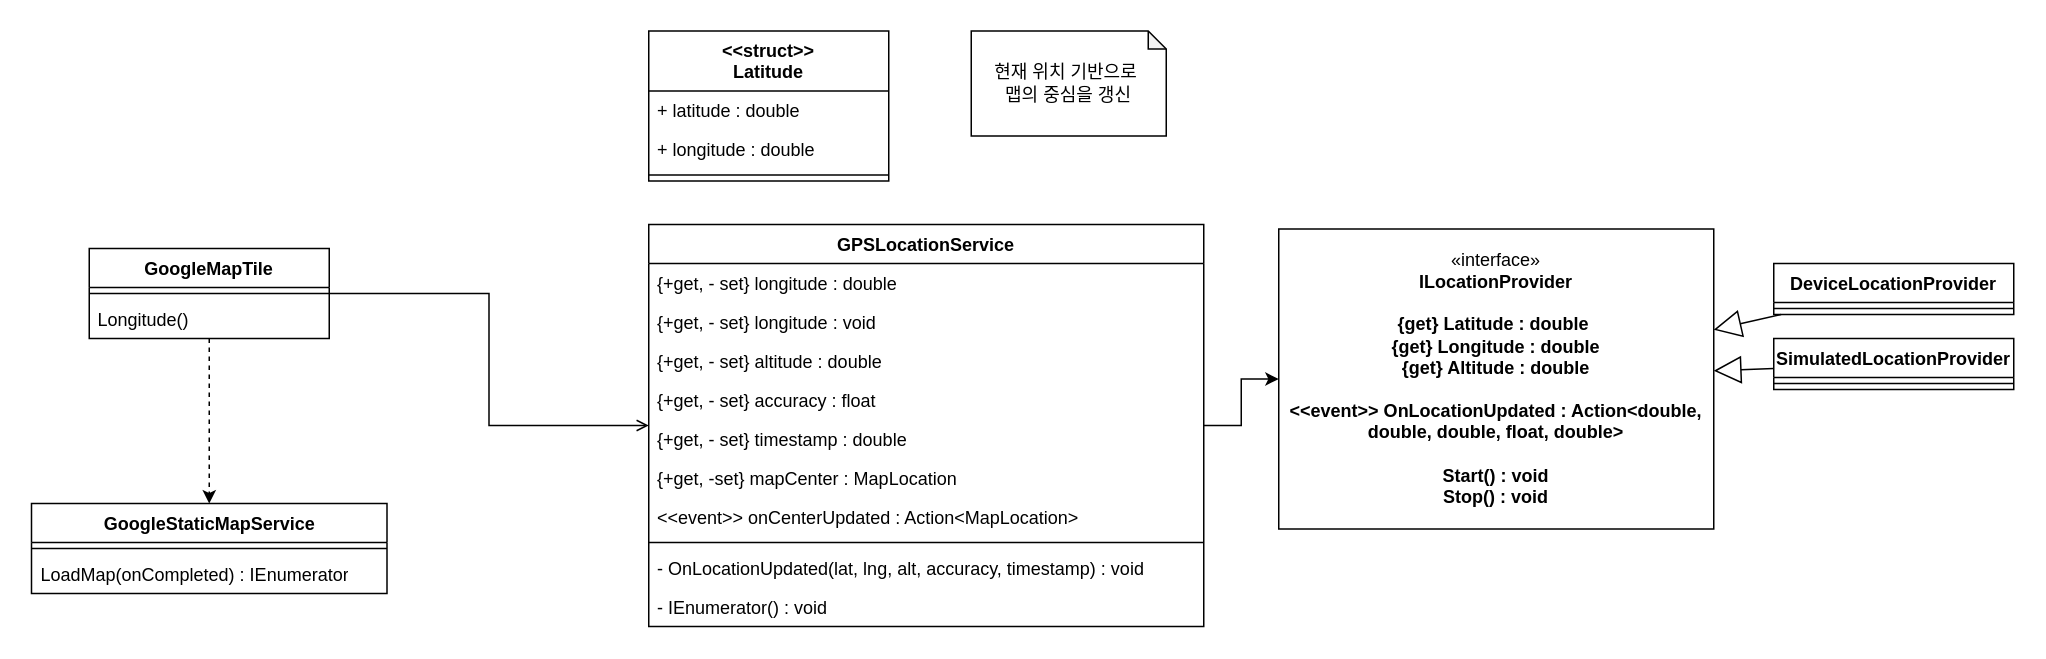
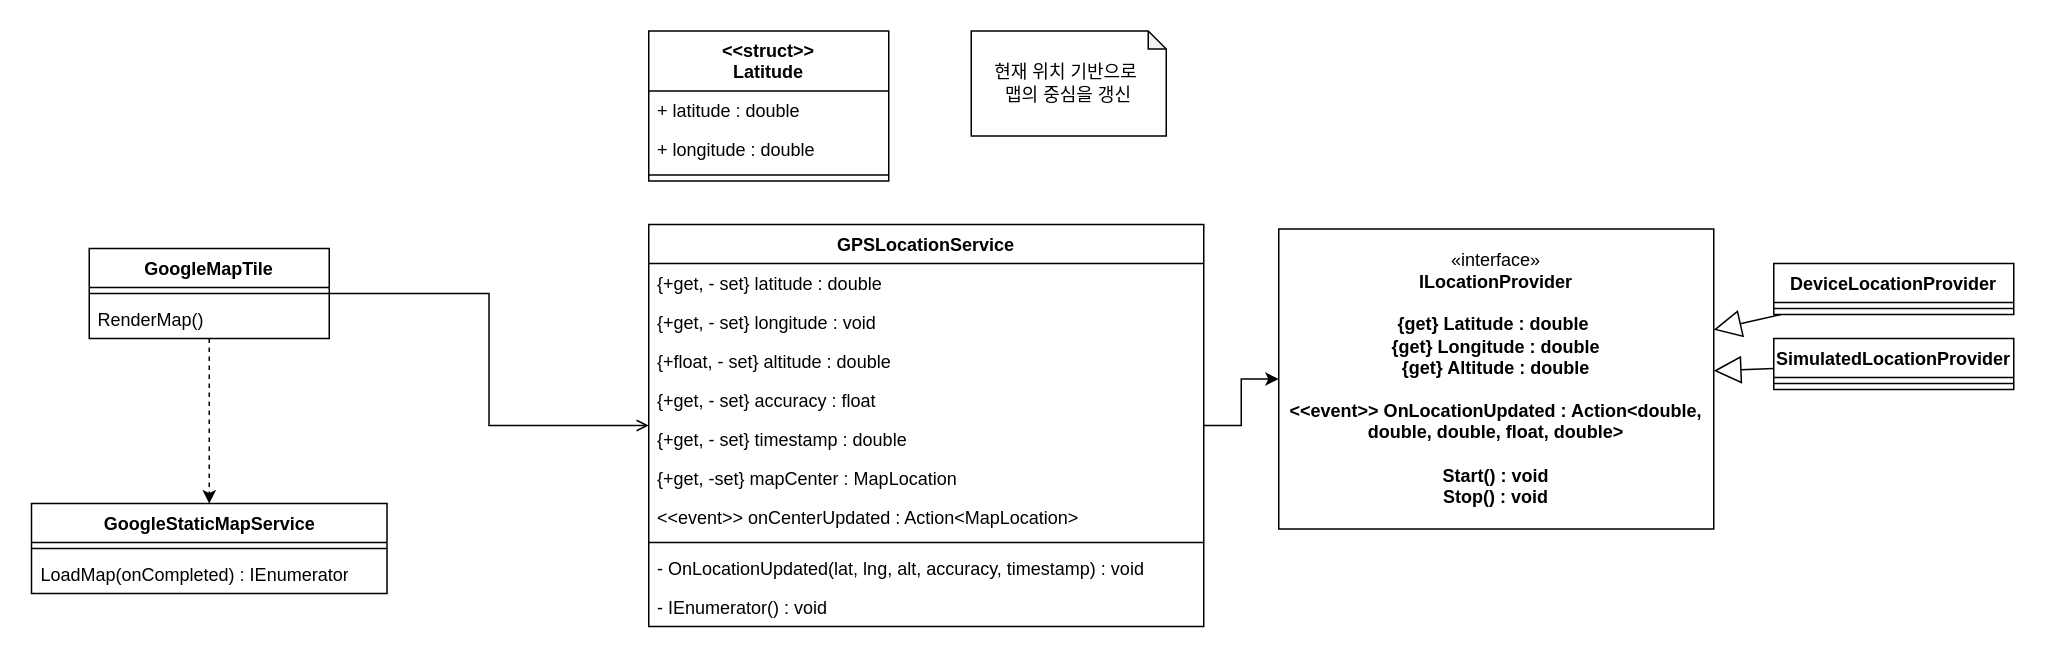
node "{+get, - set} longitude : double": label "{+get, - set} longitude : double" -> "{+get, - set} latitude : double"
node "Longitude()": label "Longitude()" -> "RenderMap()"
node "{+get, - set} altitude : double": label "{+get, - set} altitude : double" -> "{+float, - set} altitude : double"
